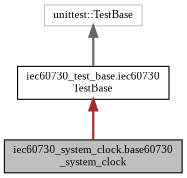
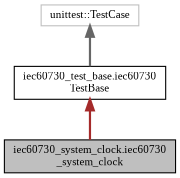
node "unittest::TestBase": label "unittest::TestBase" -> "unittest::TestCase"
node "iec60730_system_clock.base60730 _system_clock": label "iec60730_system_clock.base60730 _system_clock" -> "iec60730_system_clock.iec60730 _system_clock"
